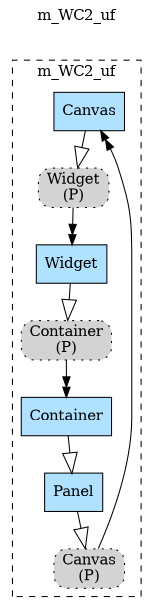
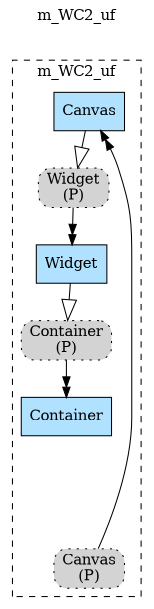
node "Panel": removed
